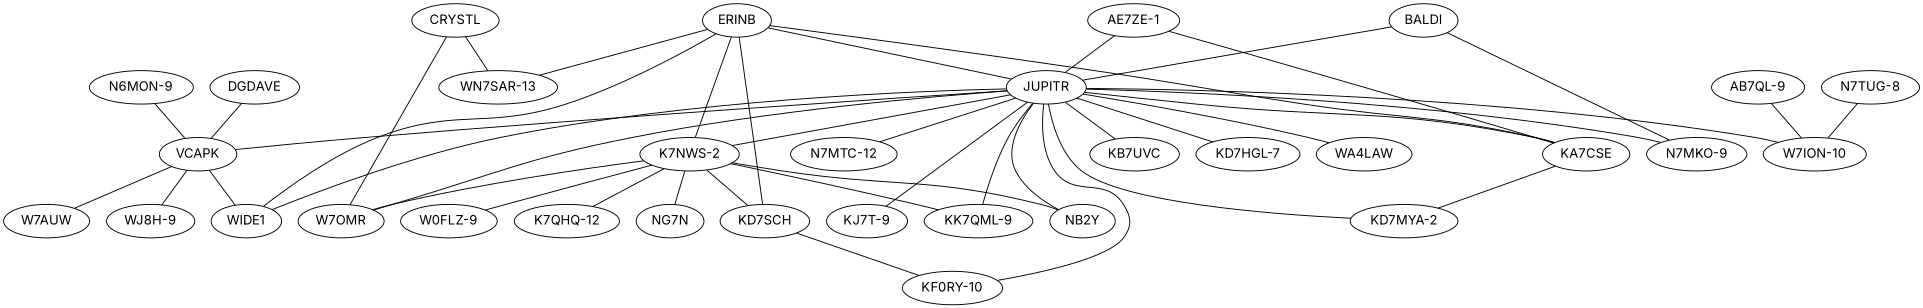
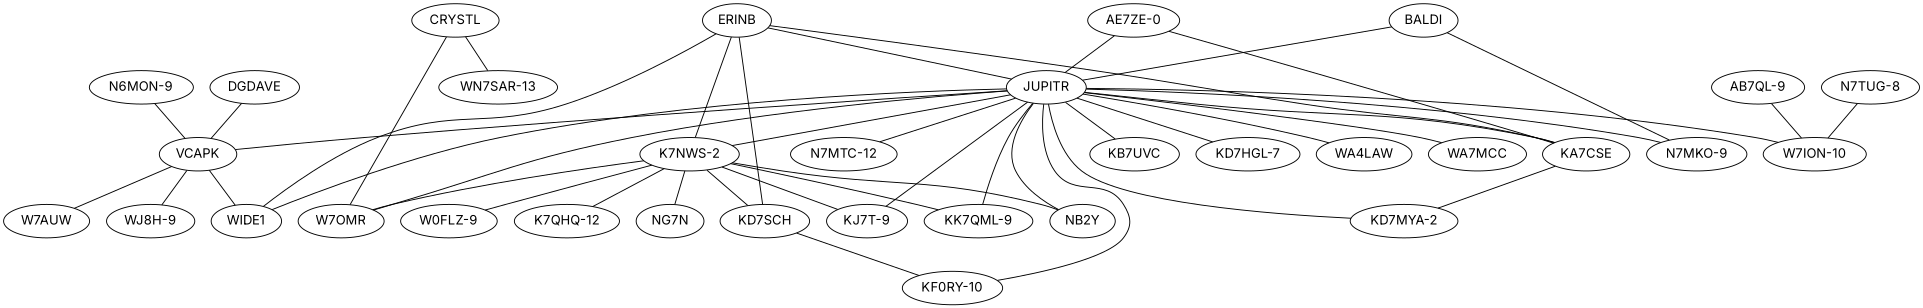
node "AE7ZE-1": label "AE7ZE-1" -> "AE7ZE-0"
edge "ERINB" -- "WN7SAR-13": removed
node "WA7MCC": added
edge "K7NWS-2" -- "KJ7T-9": added
